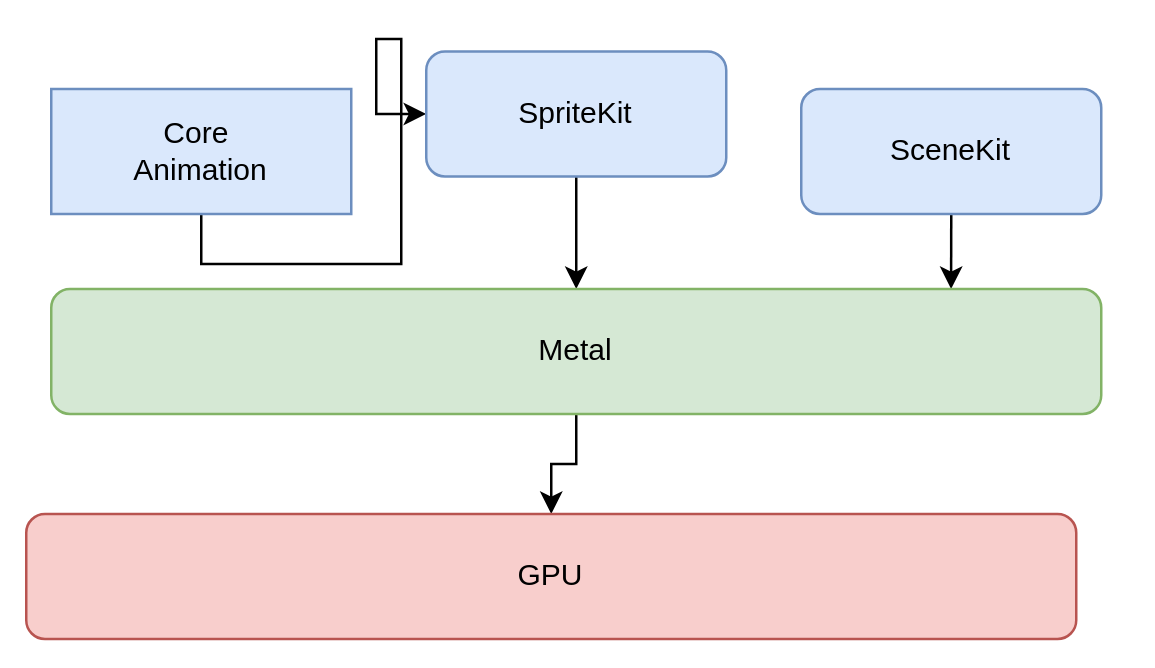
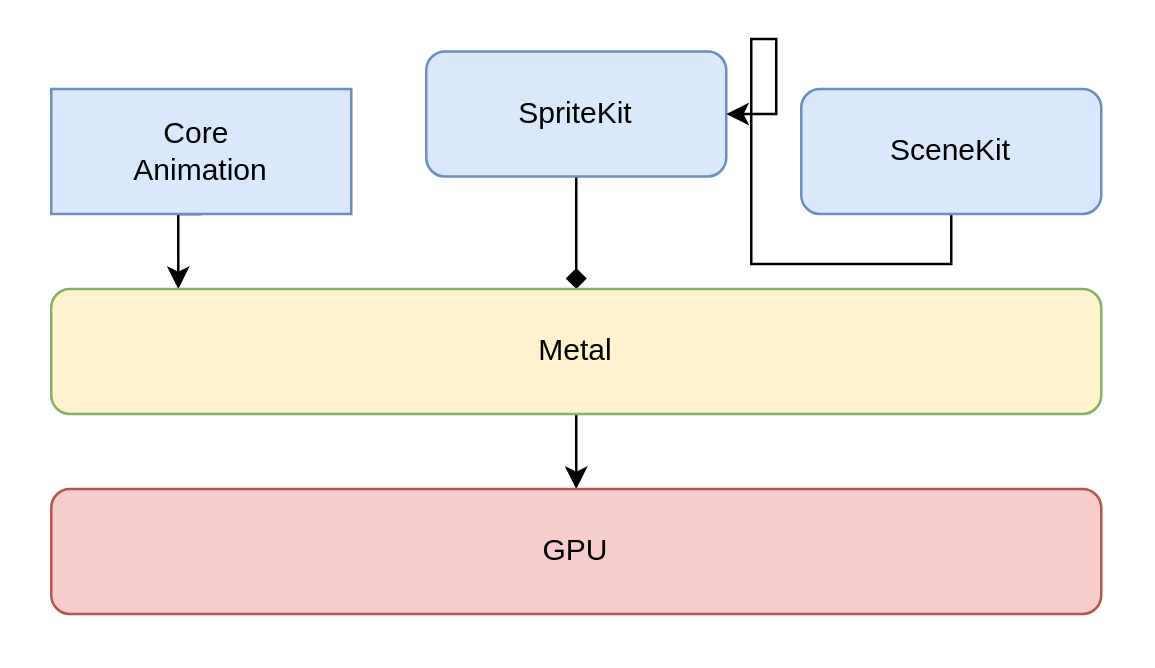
edge "Core Animation" -> "SpriteKit": now "Core Animation" -> "Metal"
edge "SceneKit" -> "Metal": now "SceneKit" -> "SpriteKit"
edge "SpriteKit" -> "Metal": arrowhead classic -> diamond
node "Metal": fillcolor #d5e8d4 -> #fff2cc
node "GPU": moved (551, 576) -> (576, 551)
